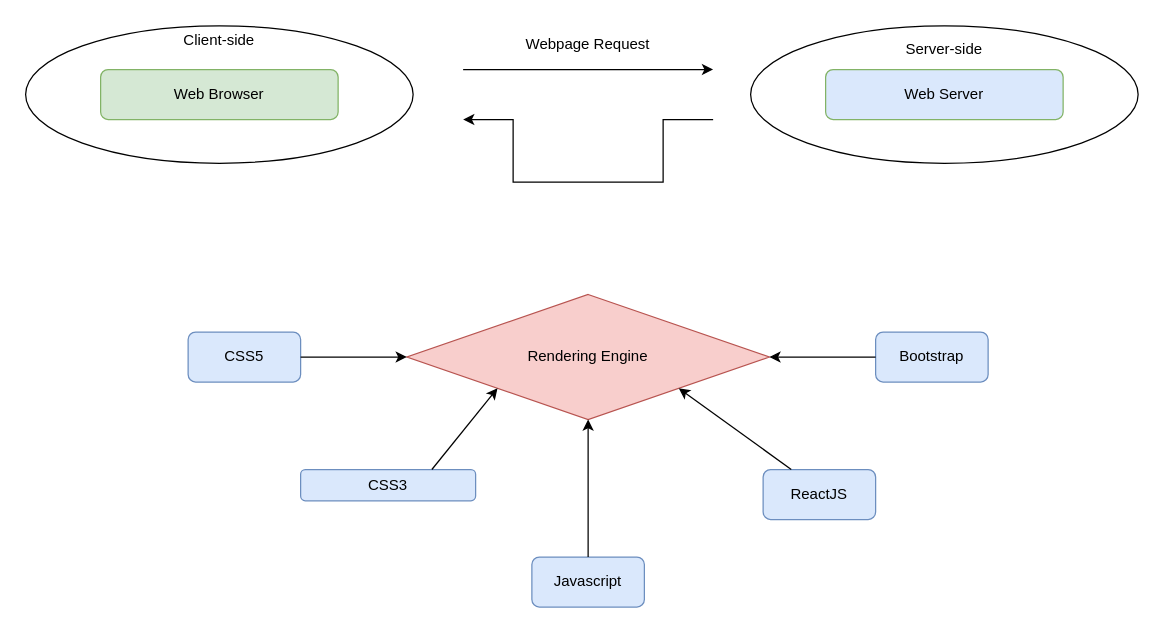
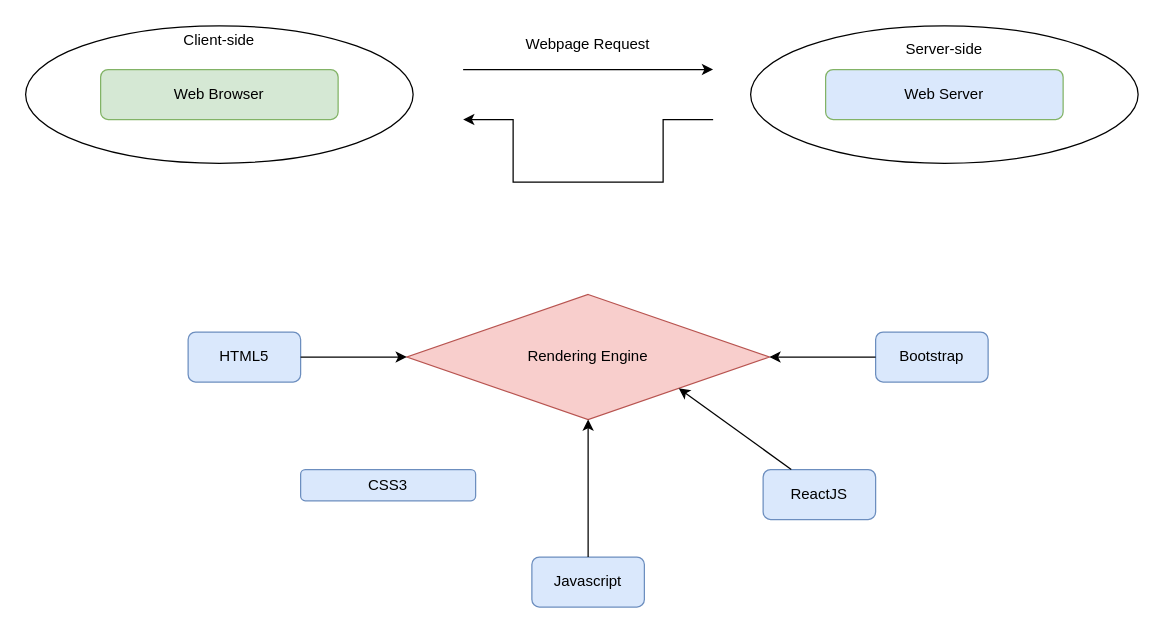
node "CSS5": label "CSS5" -> "HTML5"
edge "CSS3" -> "Rendering Engine": removed
